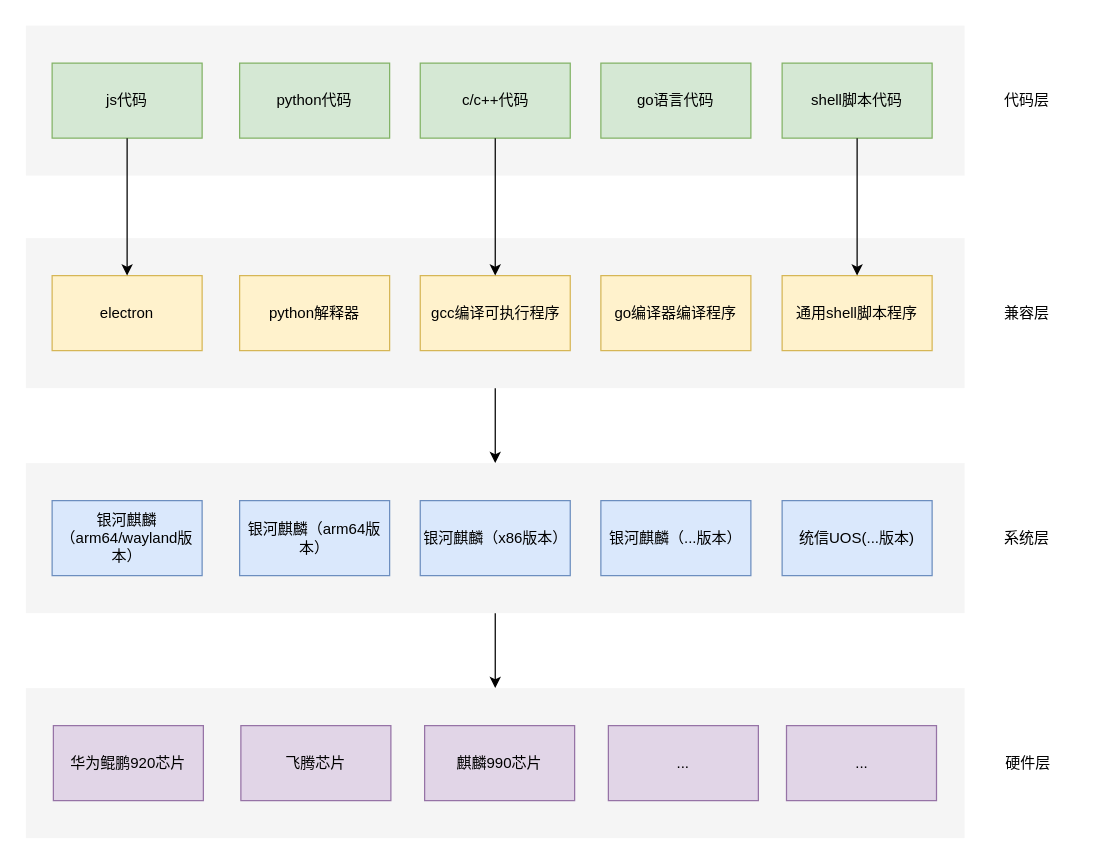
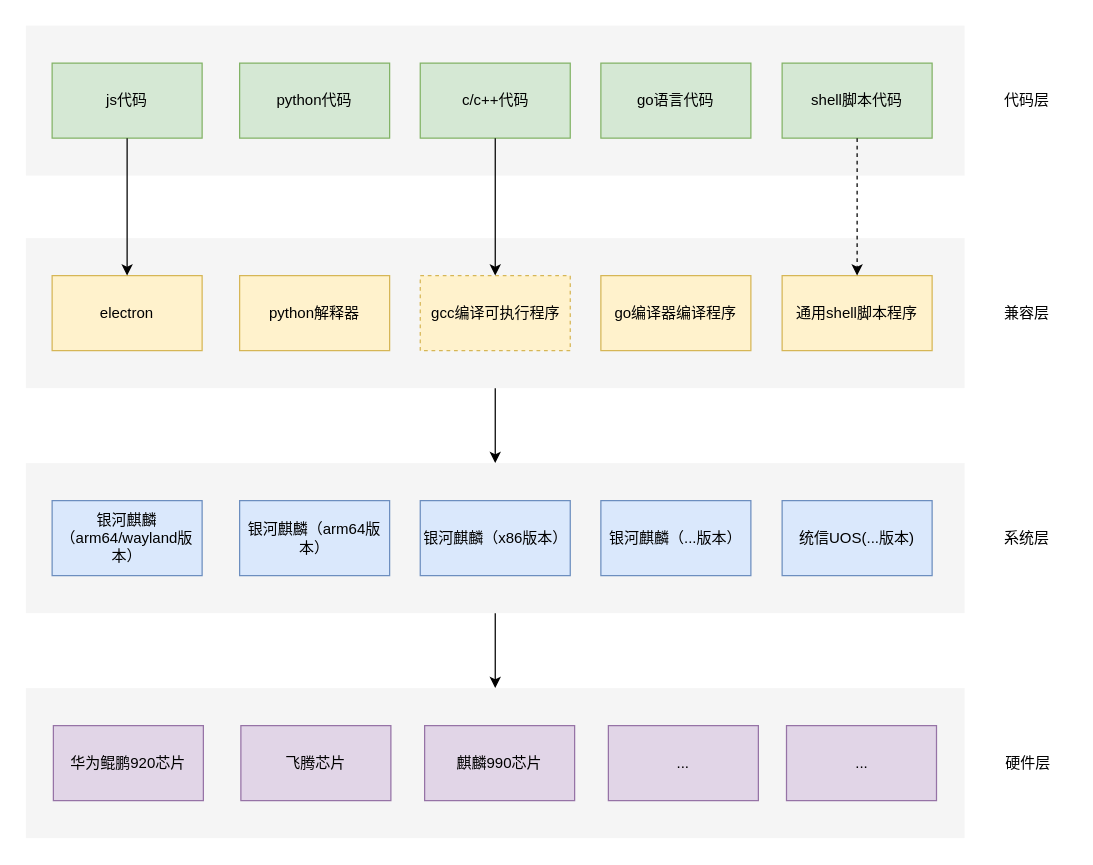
edge "shell脚本代码" -> "通用shell脚本程序": style solid -> dashed
node "gcc编译可执行程序": style solid -> dashed
